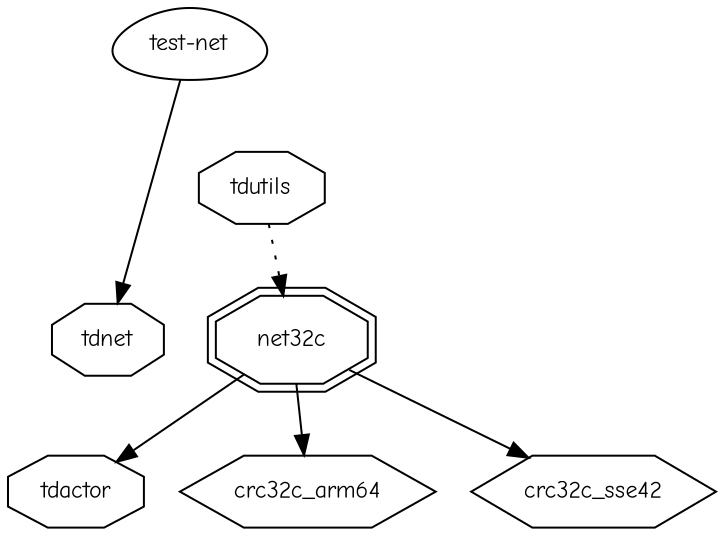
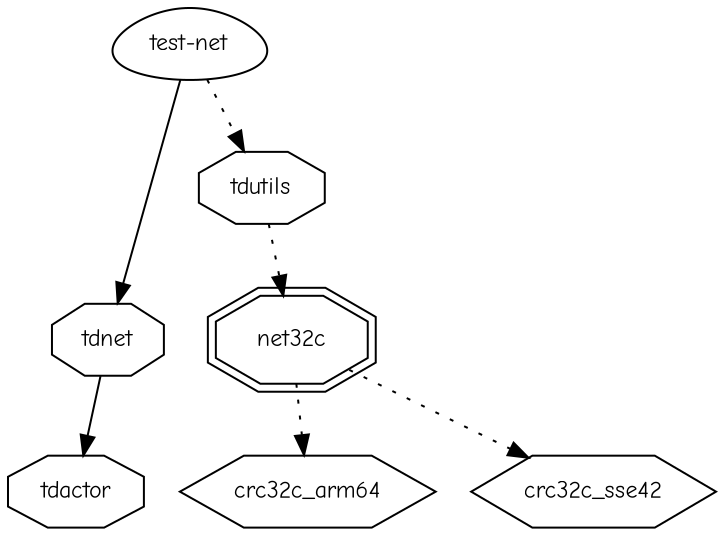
edge "test-net" -> "tdutils": added
edge "net32c" -> "crc32c_arm64": style solid -> dotted
edge "net32c" -> "crc32c_sse42": style solid -> dotted
edge "net32c" -> "tdactor": now "tdnet" -> "tdactor"
